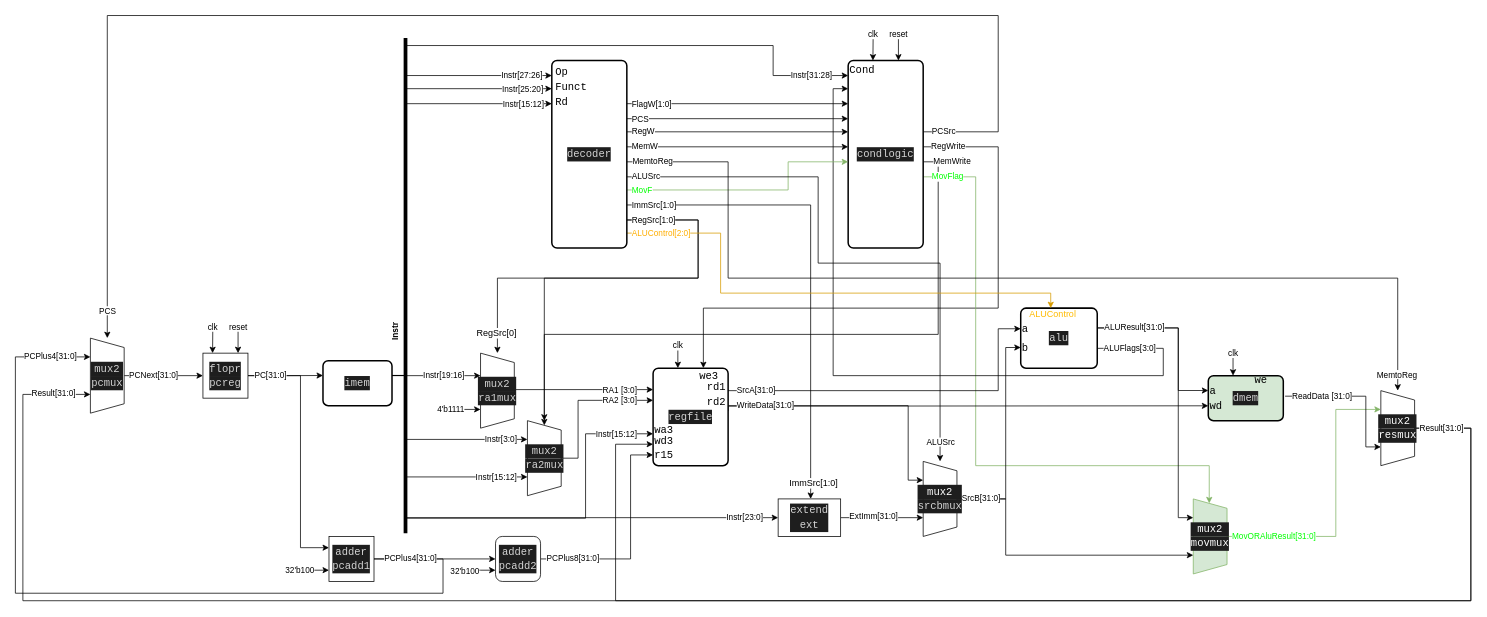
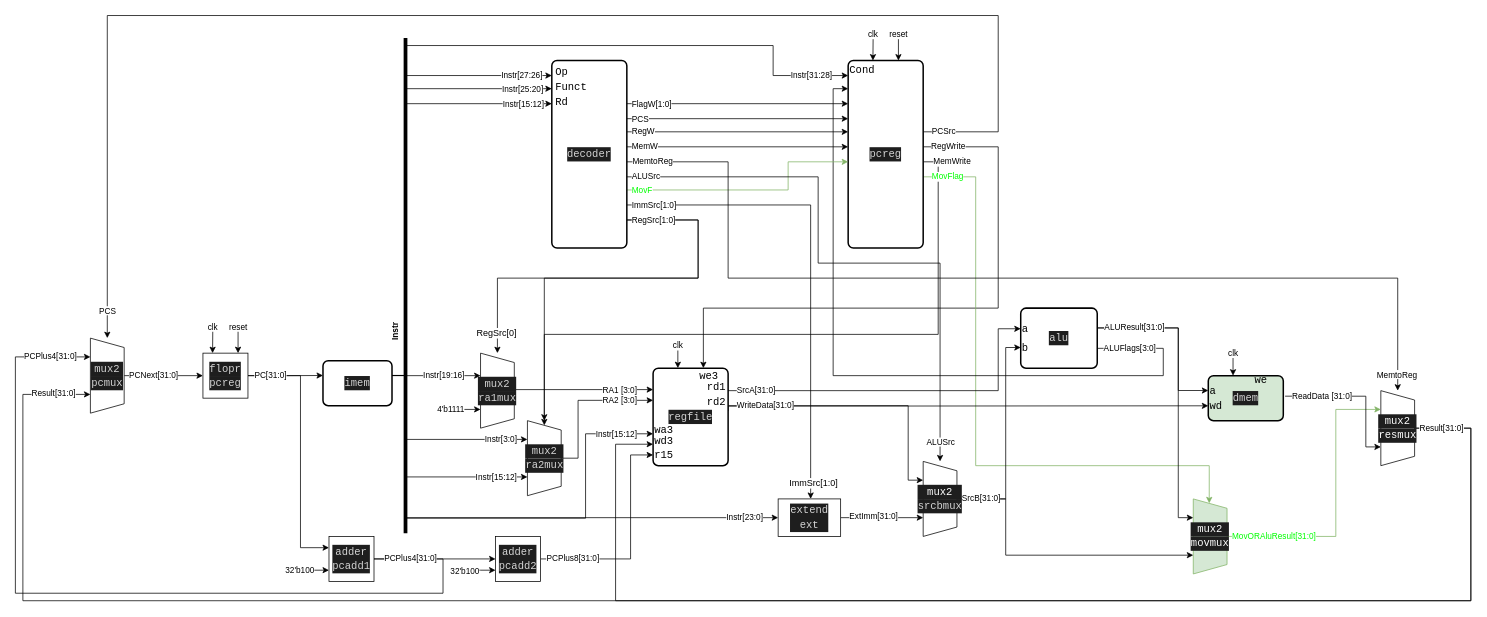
node "condlogic": label "condlogic" -> "pcreg"
edge "decoder" -> "ALUControl": removed, label "ALUControl[2:0]"
node "ALUControl": removed
node "adder pcadd2": shape rounded rectangle -> rectangle
